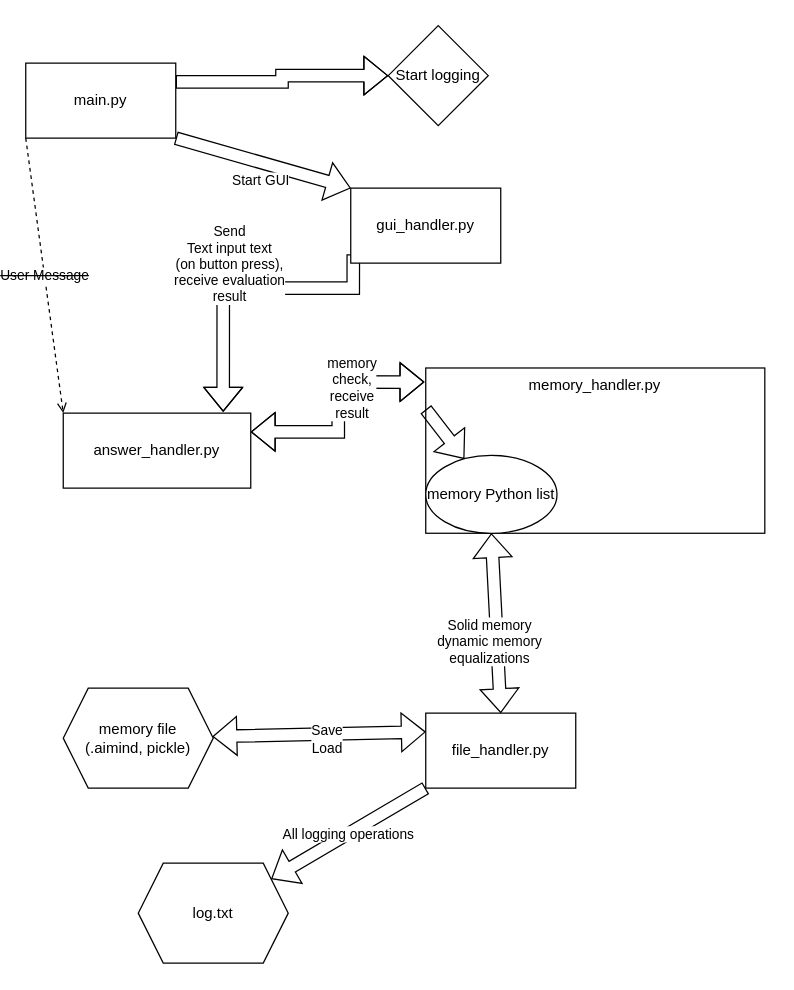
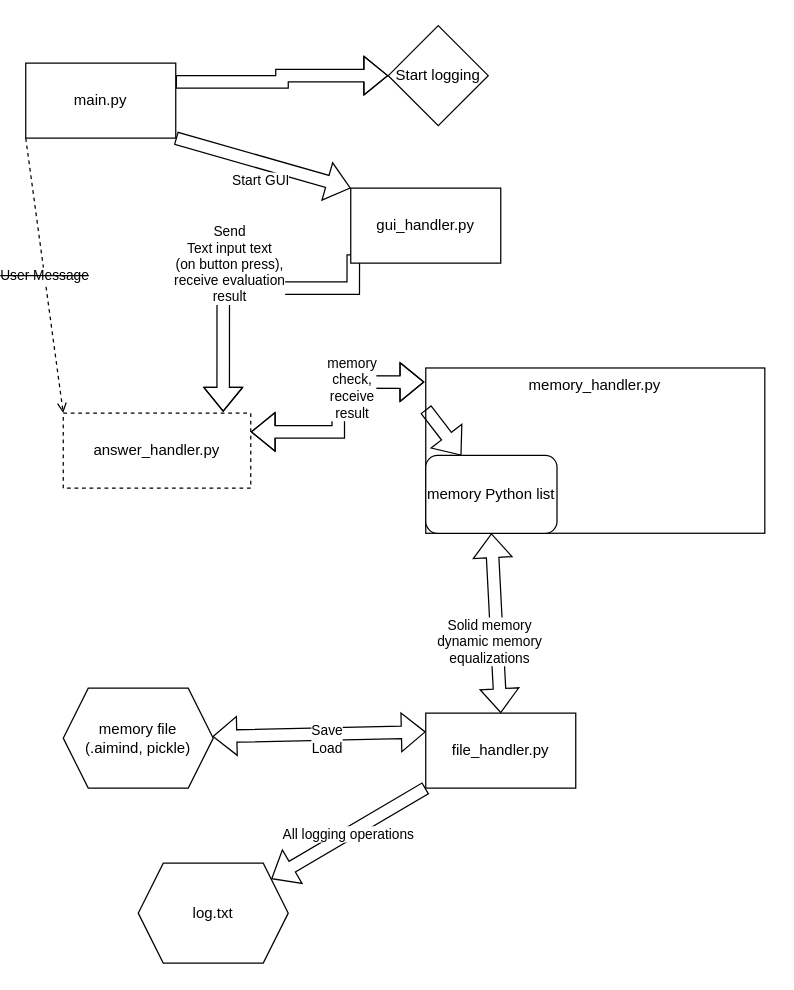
node "answer_handler.py": style solid -> dashed
node "memory Python list": shape ellipse -> rounded rectangle
